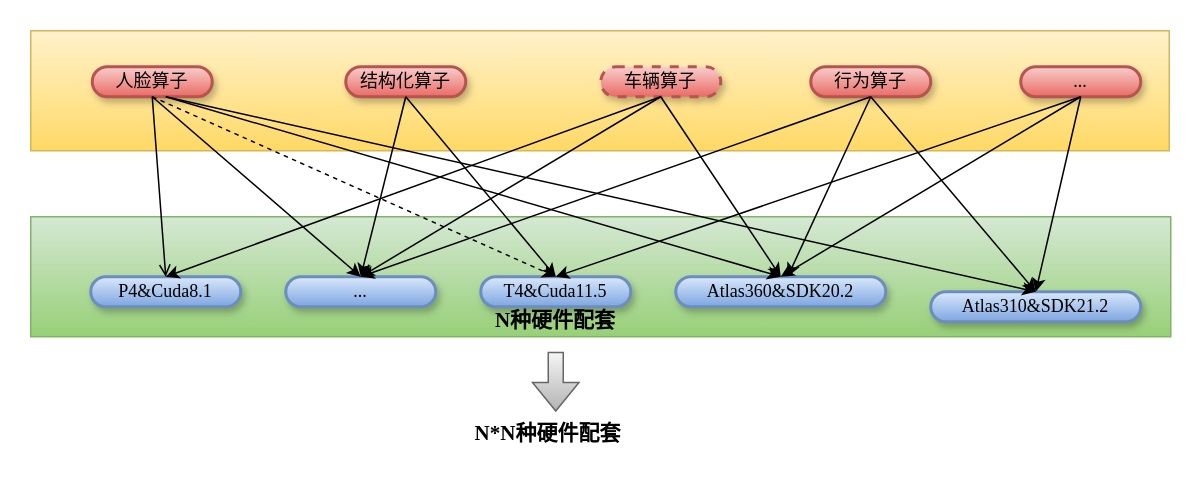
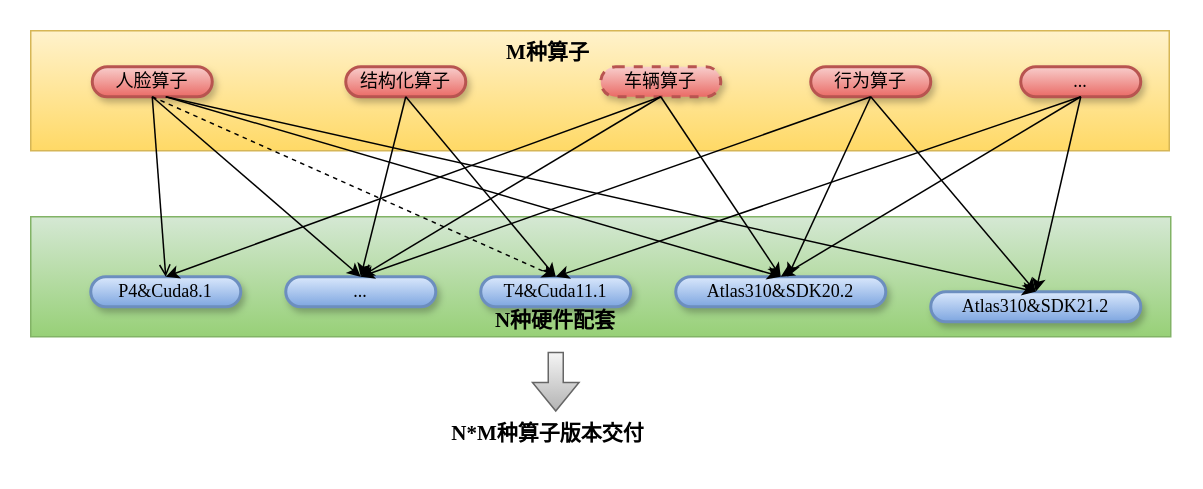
node "M种算子": added
node "T4&Cuda11.5": label "T4&Cuda11.5" -> "T4&Cuda11.1"
node "Atlas360&SDK20.2": label "Atlas360&SDK20.2" -> "Atlas310&SDK20.2"
node "N*N种硬件配套": label "N*N种硬件配套" -> "N*M种算子版本交付"
